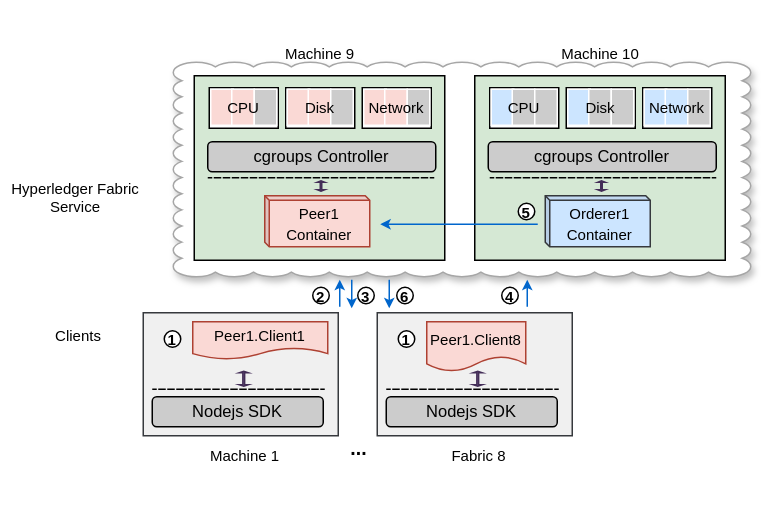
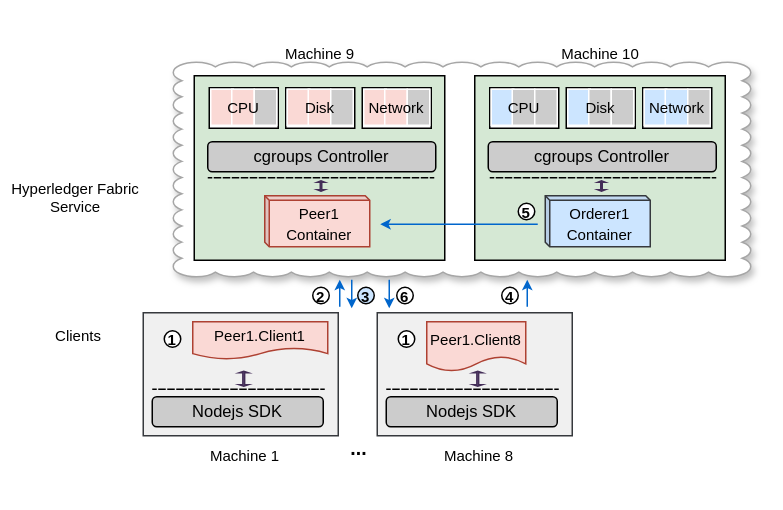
node "3": fillcolor #ffffff -> #cce5ff
node "Fabric 8": label "Fabric 8" -> "Machine 8"
